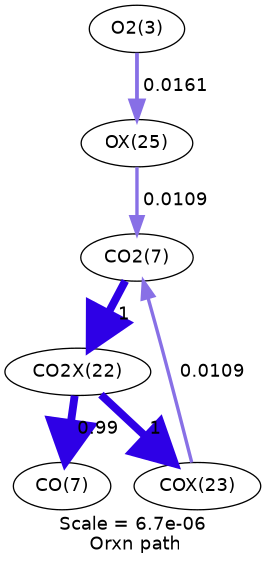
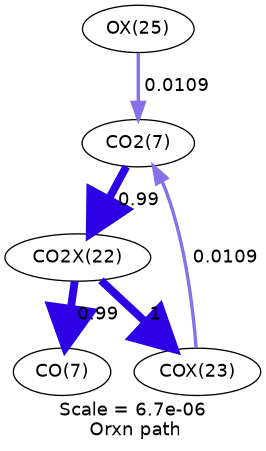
node "O2(3)": removed
edge "CO2(7)" -> "CO2X(22)": label " 1" -> " 0.99"
